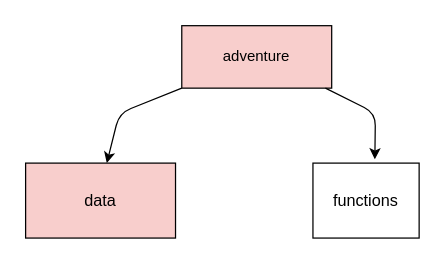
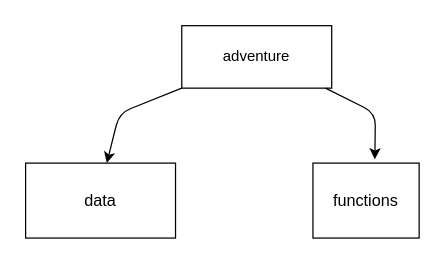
node "adventure": fillcolor #f8cecc -> #ffffff
node "data": fillcolor #f8cecc -> #ffffff
